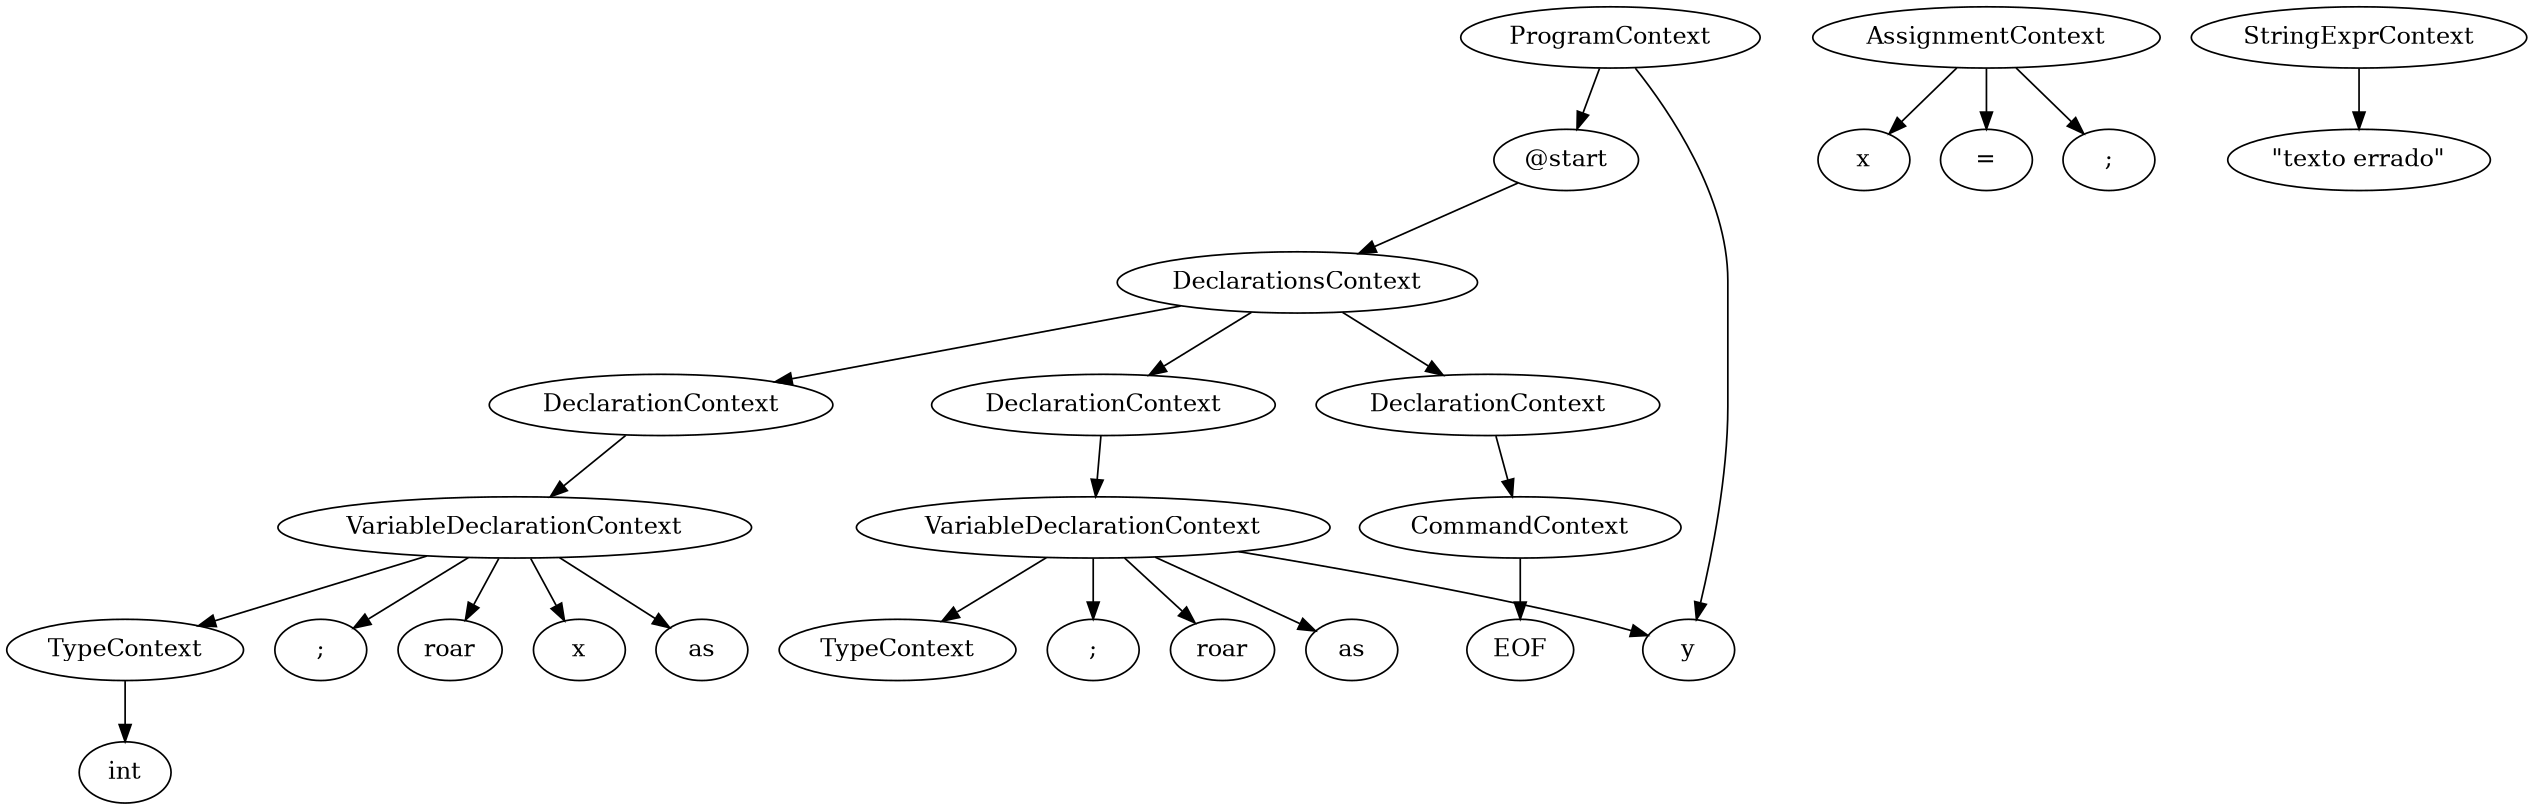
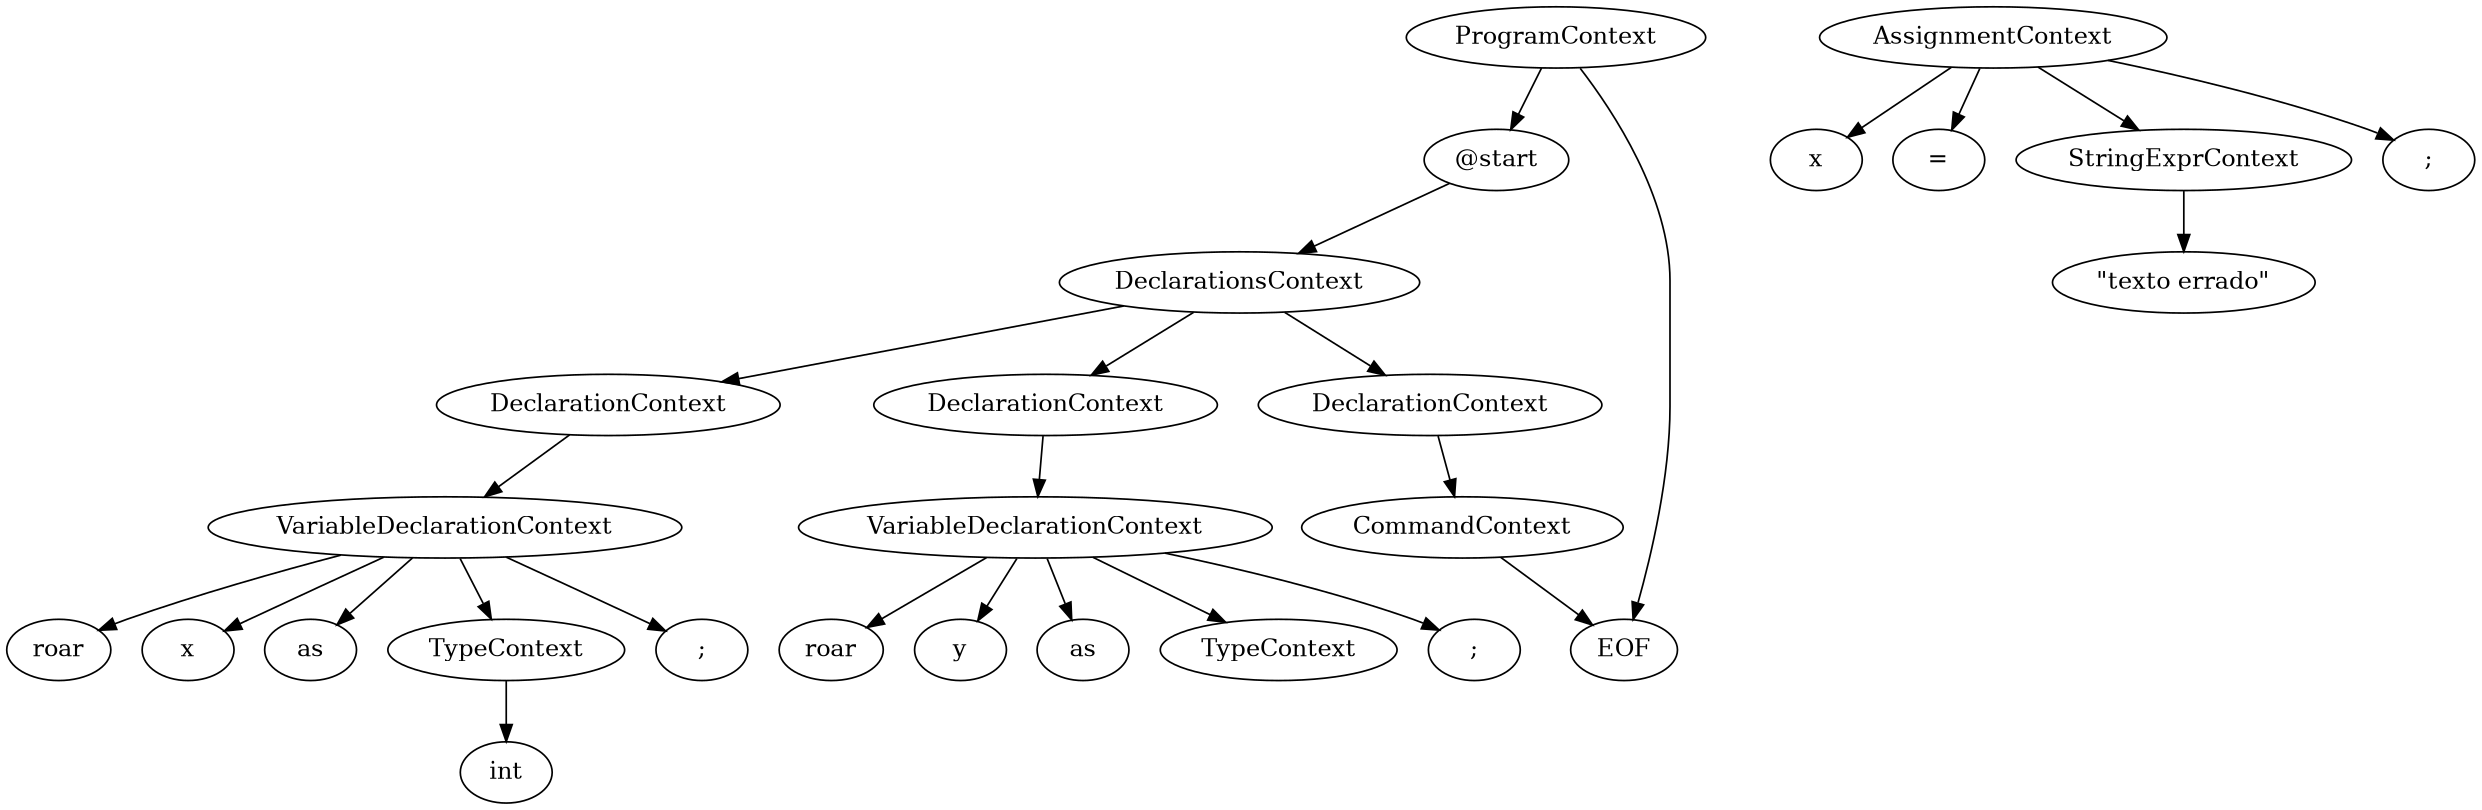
edge "AssignmentContext" -> "StringExprContext": added
edge "ProgramContext" -> "y": now "ProgramContext" -> "EOF"
